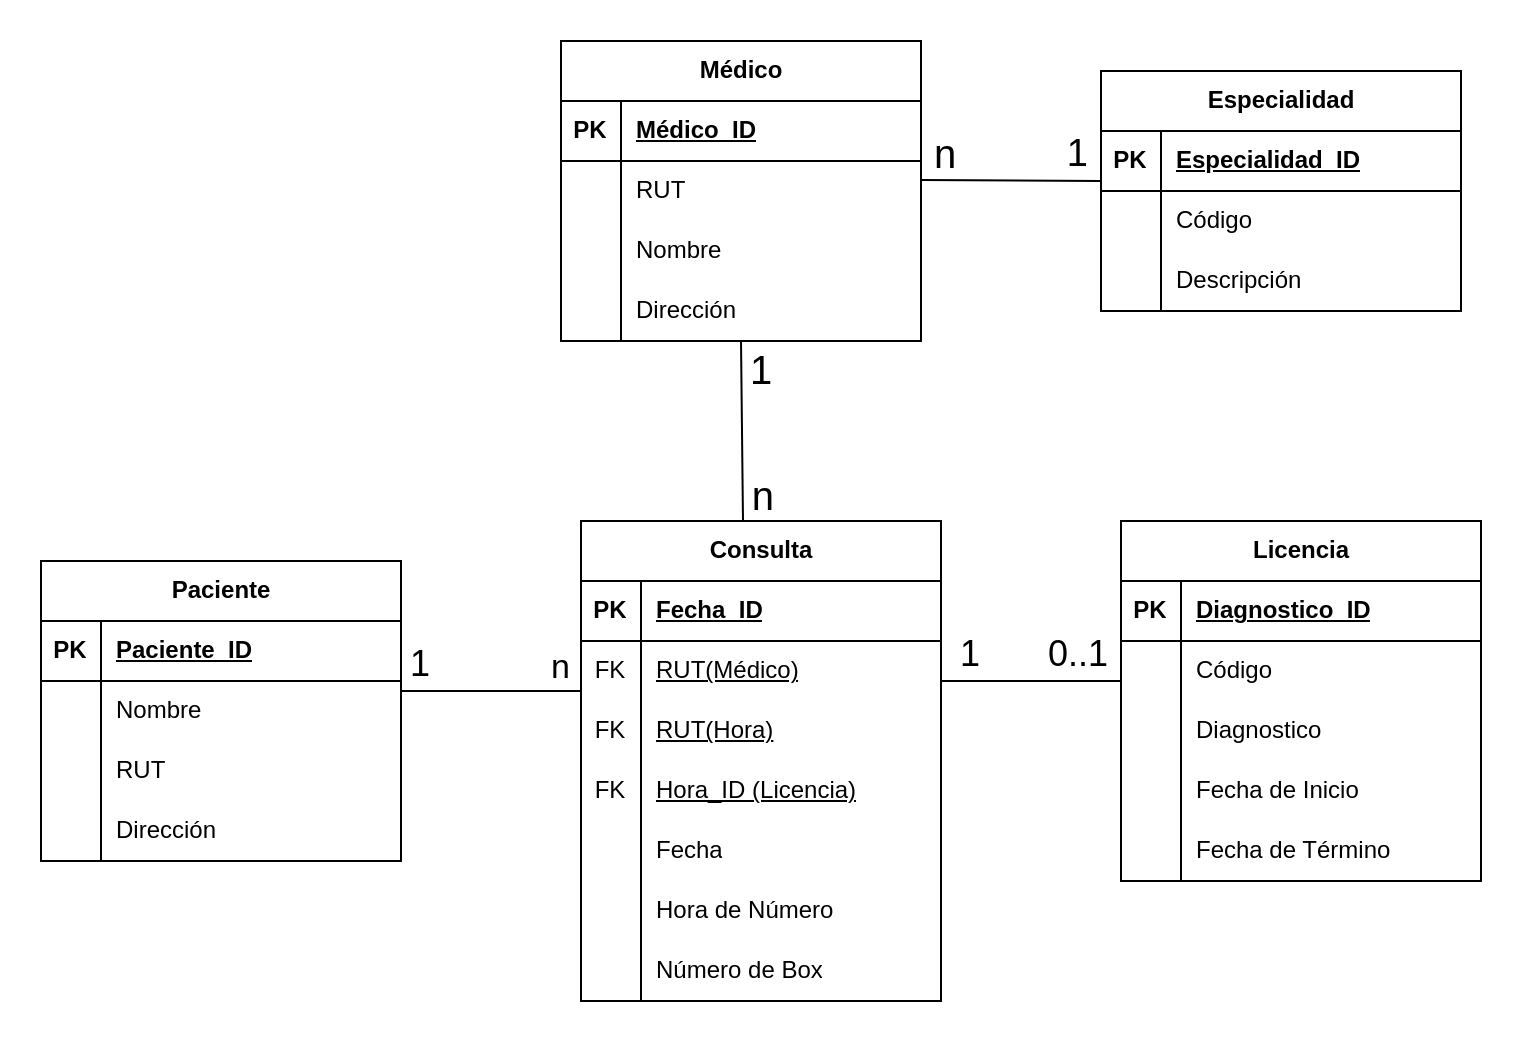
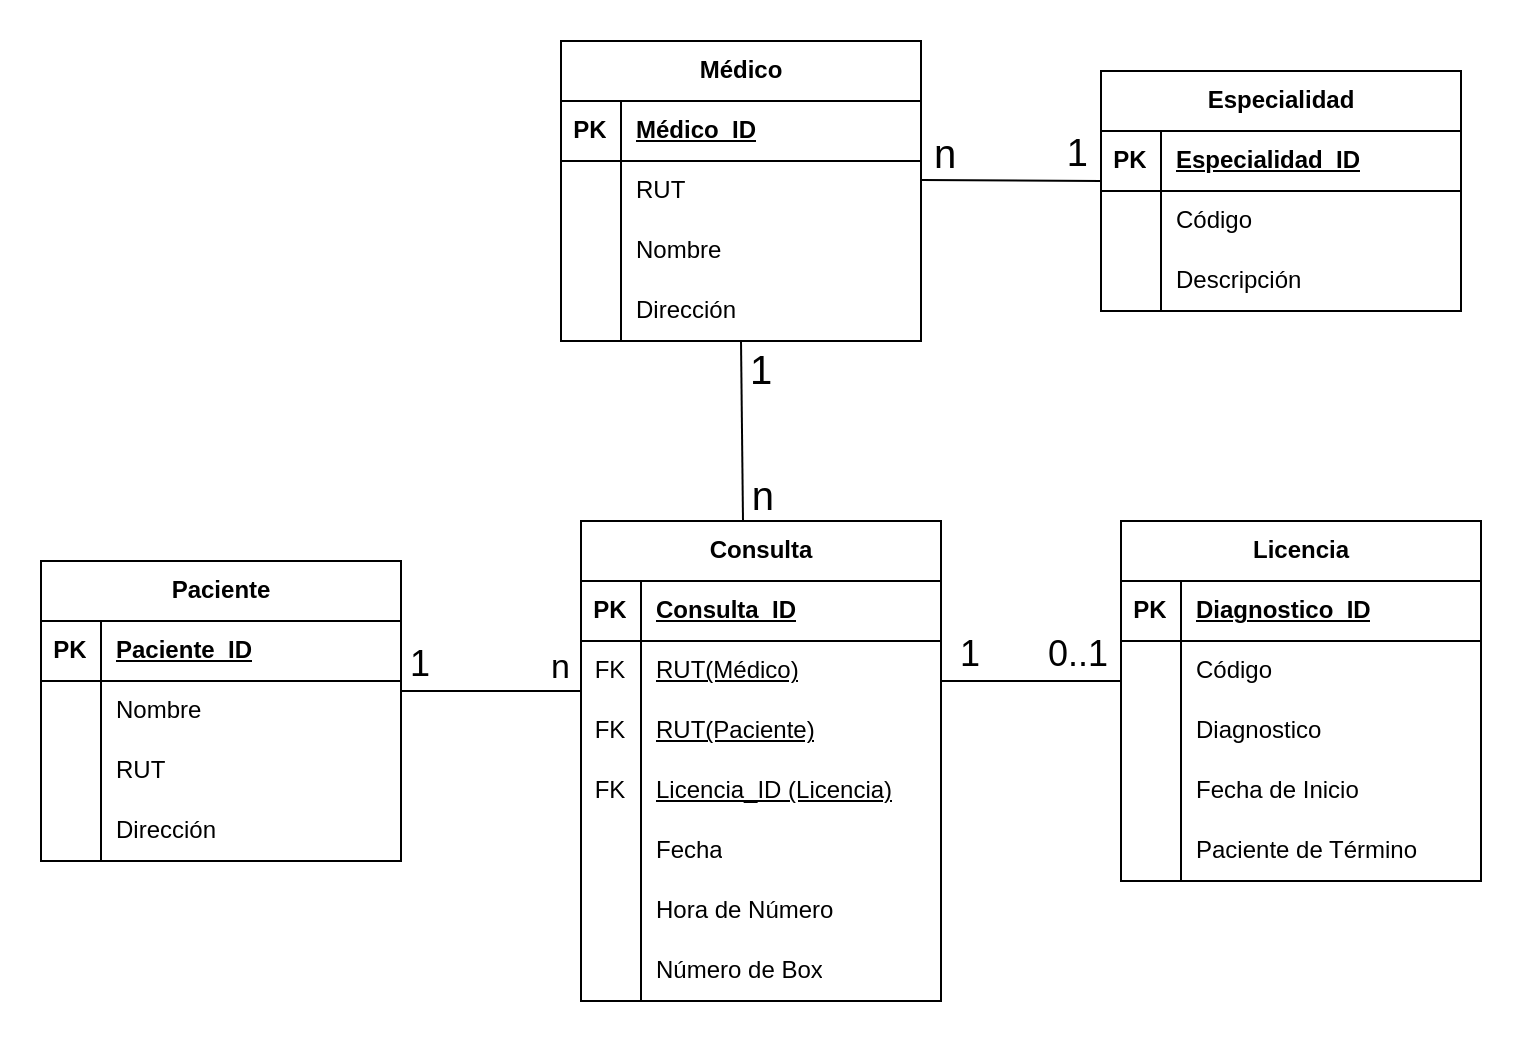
node "Fecha_ID": label "Fecha_ID" -> "Consulta_ID"
node "RUT(Hora)": label "RUT(Hora)" -> "RUT(Paciente)"
node "Hora_ID (Licencia)": label "Hora_ID (Licencia)" -> "Licencia_ID (Licencia)"
node "Fecha de Término": label "Fecha de Término" -> "Paciente de Término"
